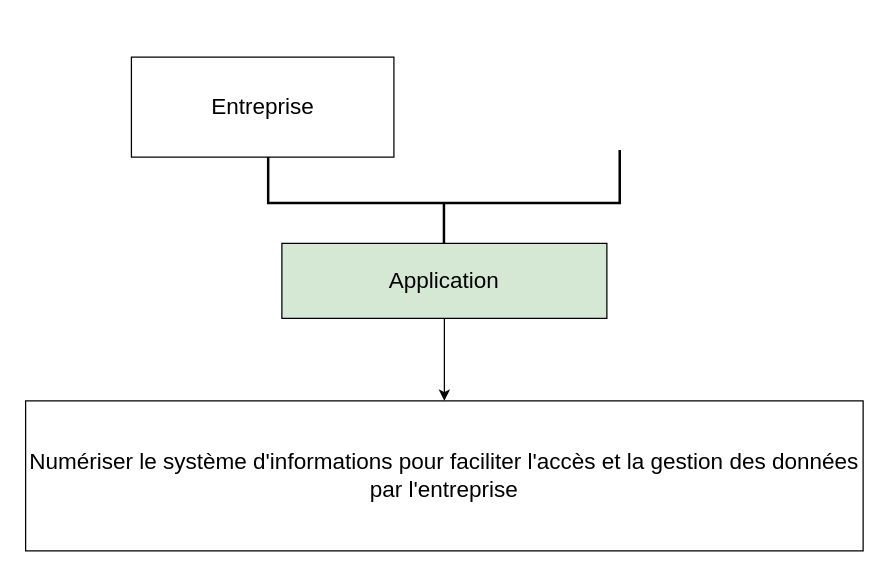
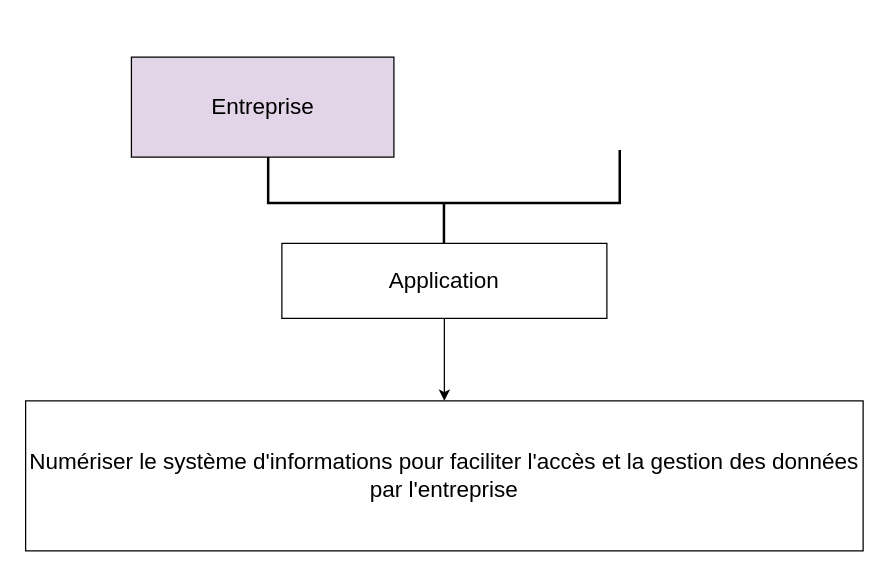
node "Entreprise": fillcolor #ffffff -> #e1d5e7
node "Application": fillcolor #d5e8d4 -> #ffffff
